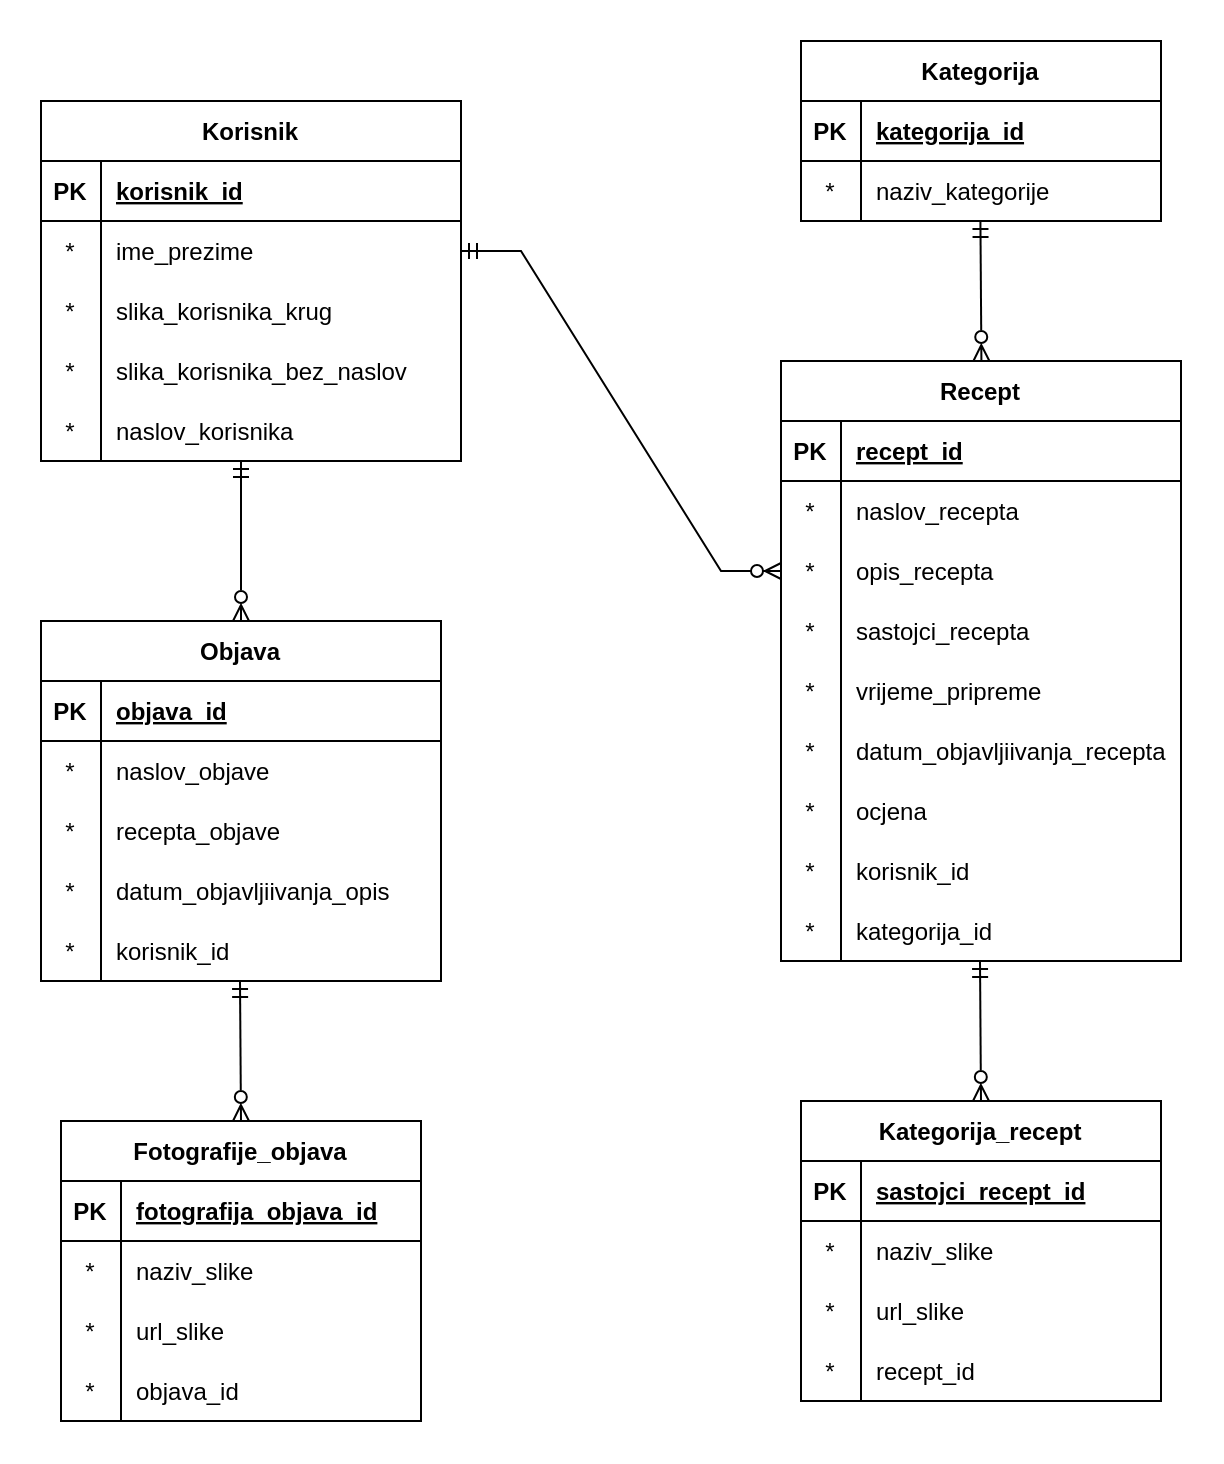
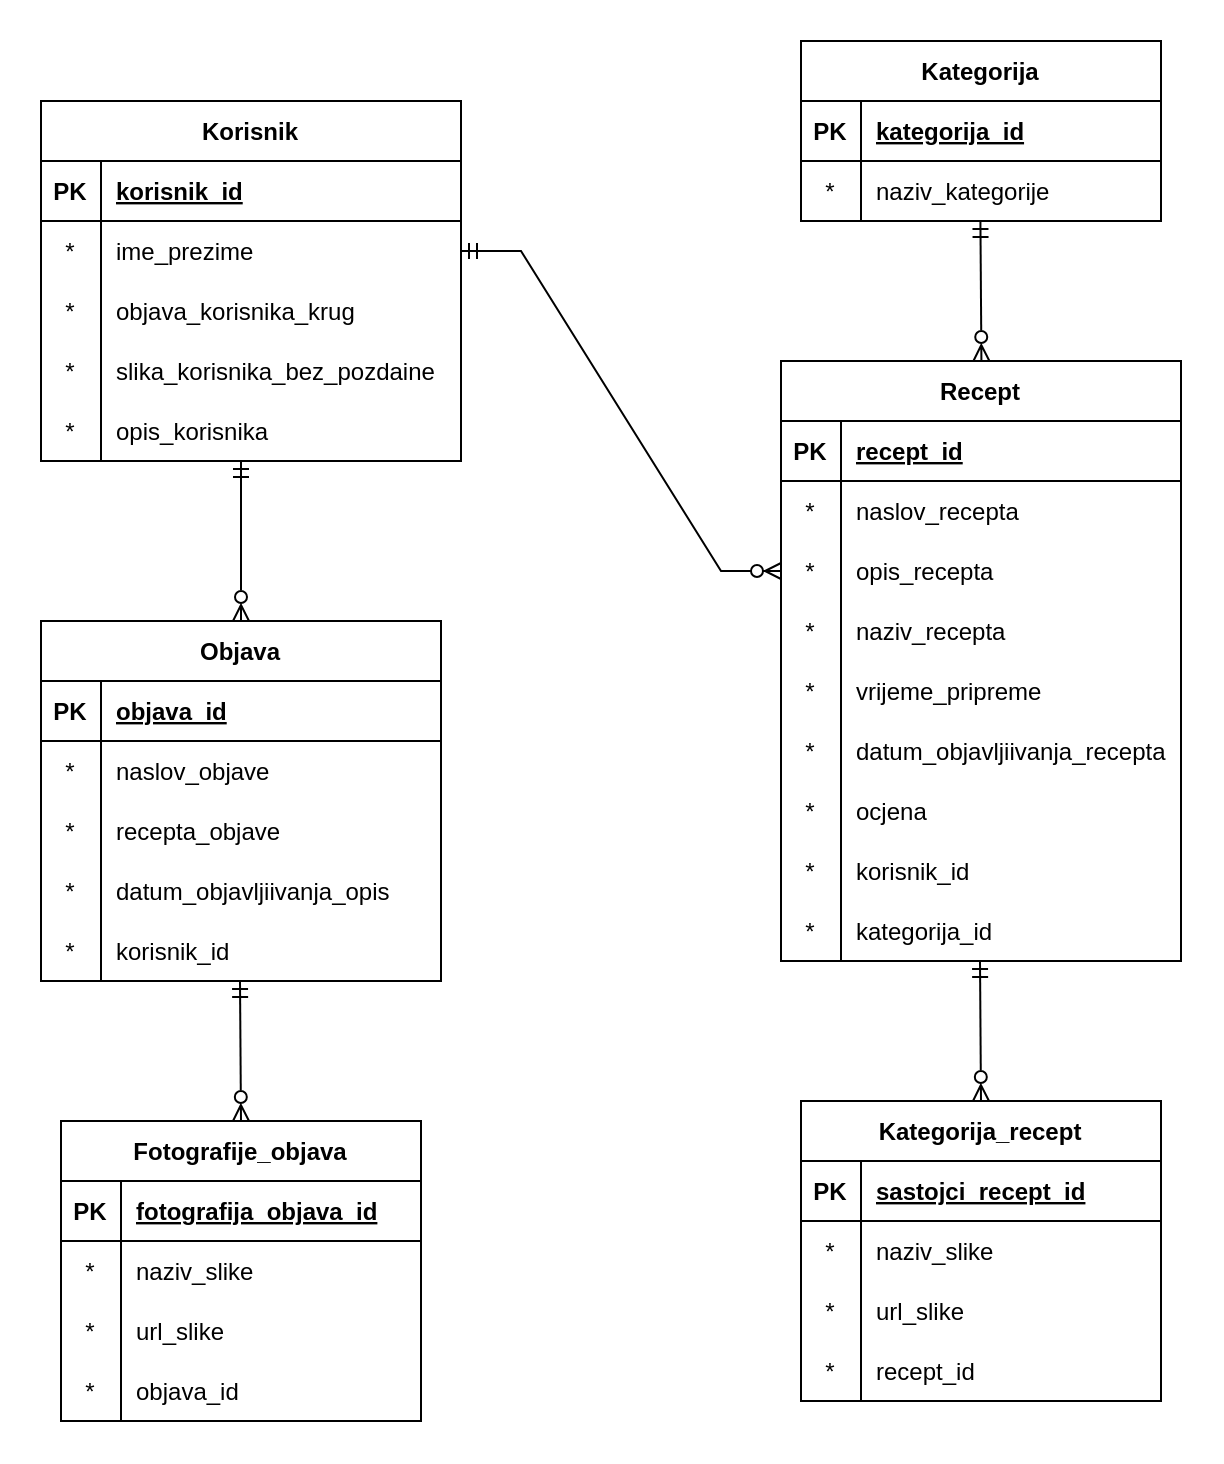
node "slika_korisnika_krug": label "slika_korisnika_krug" -> "objava_korisnika_krug"
node "slika_korisnika_bez_naslov": label "slika_korisnika_bez_naslov" -> "slika_korisnika_bez_pozdaine"
node "naslov_korisnika": label "naslov_korisnika" -> "opis_korisnika"
node "sastojci_recepta": label "sastojci_recepta" -> "naziv_recepta"
